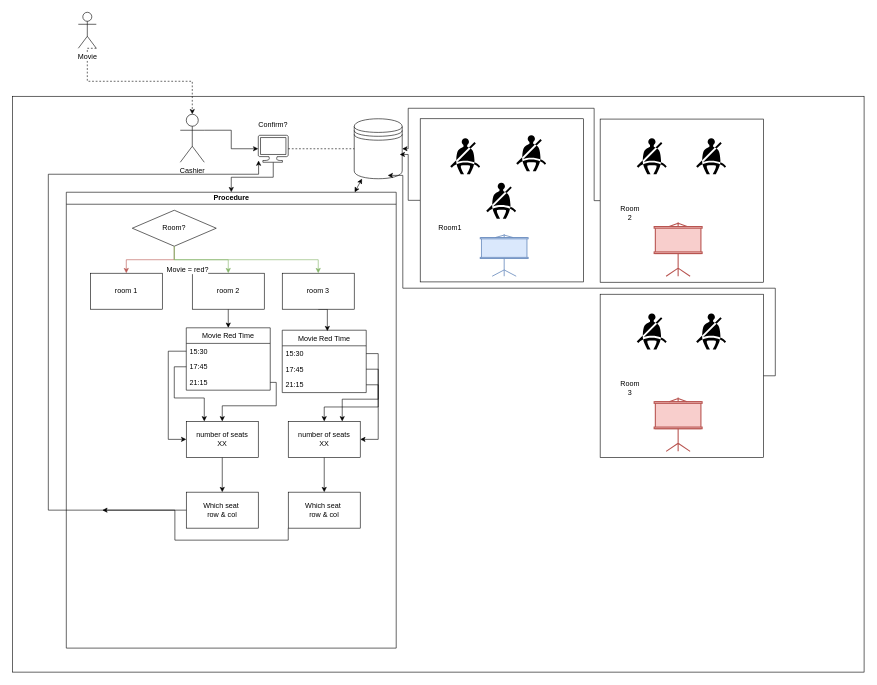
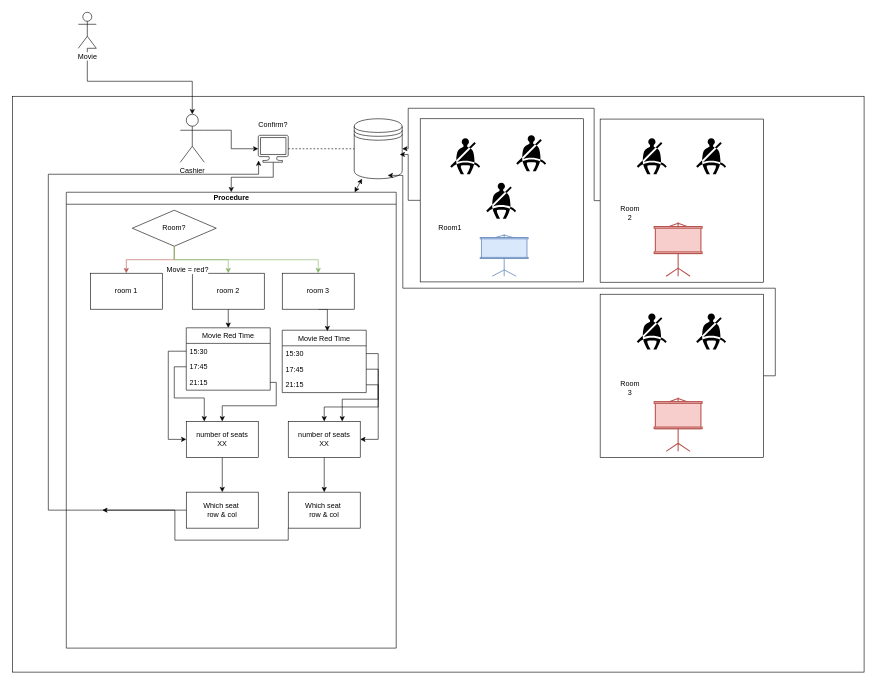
edge "Movie" -> "Cashier": style dashed -> solid
